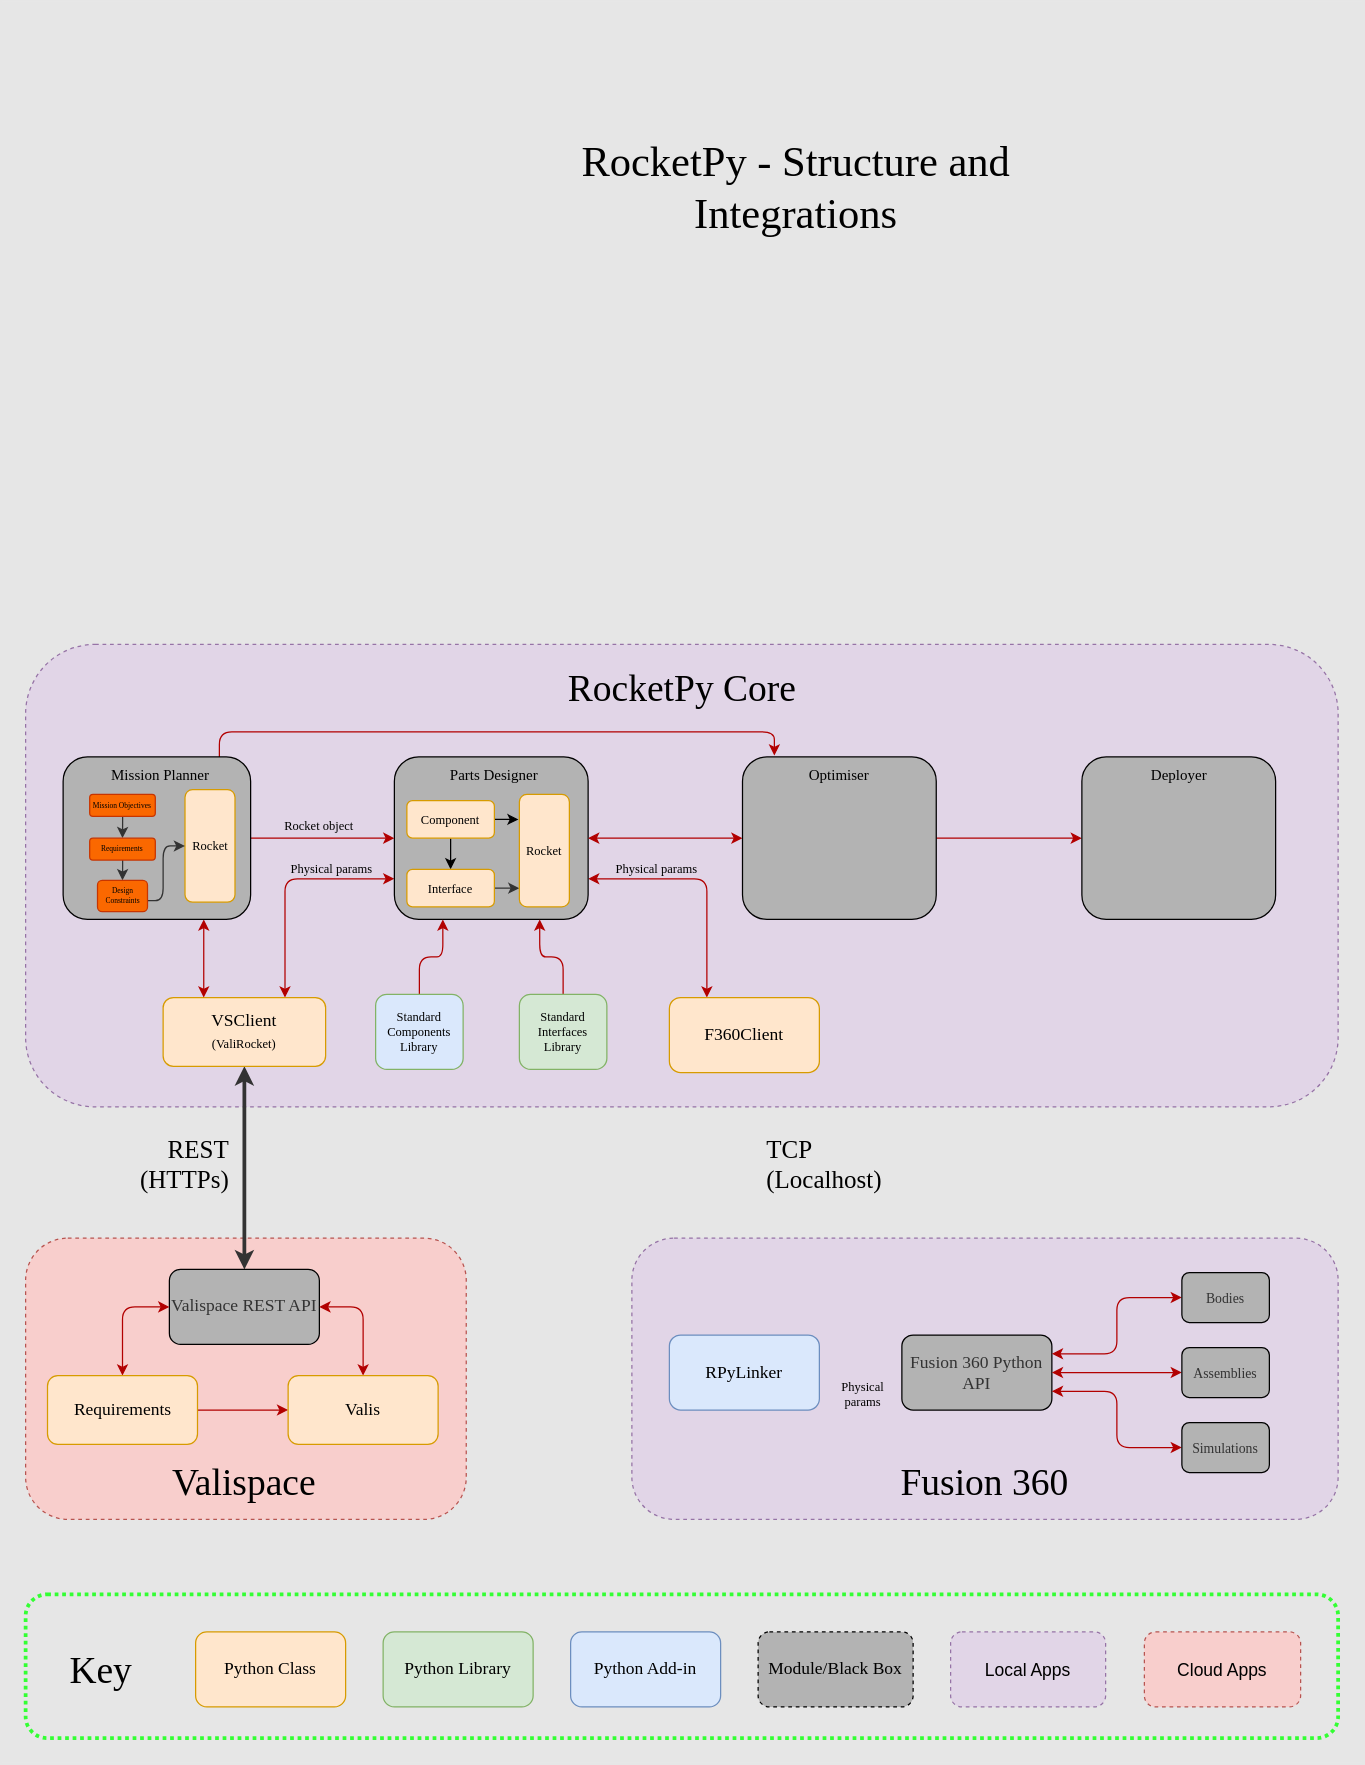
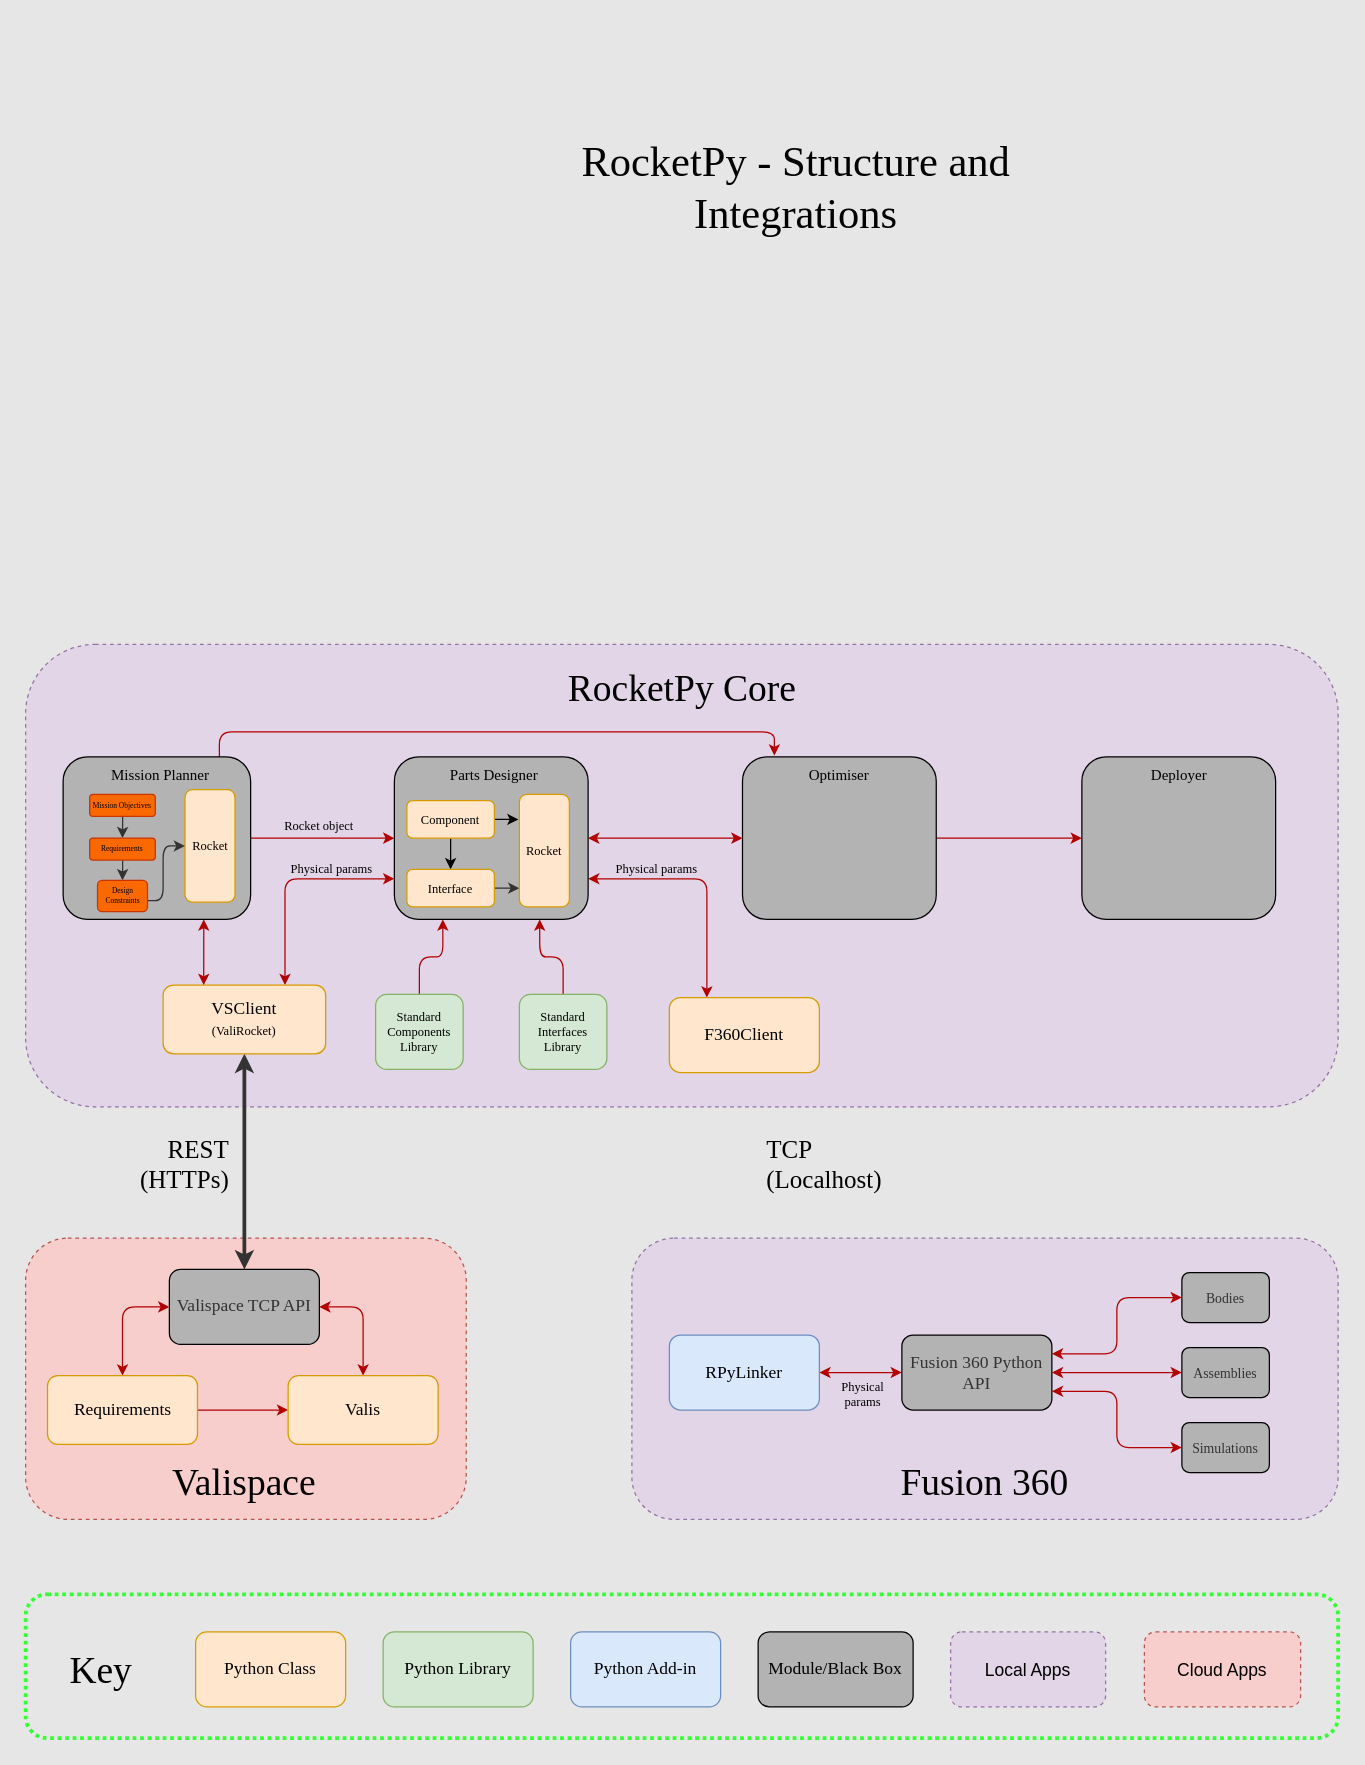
node "VSClient (ValiRocket)": moved (244, 1032) -> (244, 1019)
node "Standard Components Library": fillcolor #dae8fc -> #d5e8d4
node "Valispace REST API": label "Valispace REST API" -> "Valispace TCP API"
edge "RPyLinker" -- "Fusion 360 Python API": added
node "Module/Black Box": style dashed -> solid
